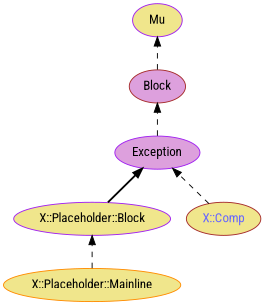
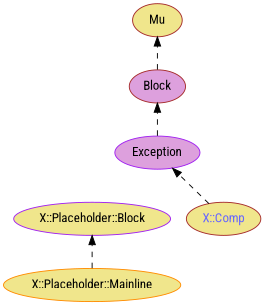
node "Mu": color purple -> brown
edge "X::Placeholder::Block" -> "Exception": removed
